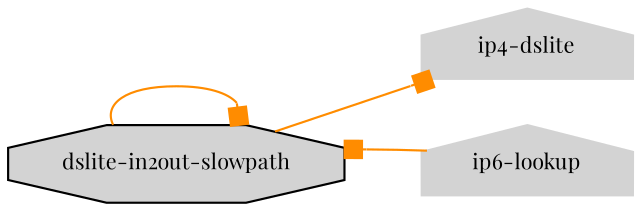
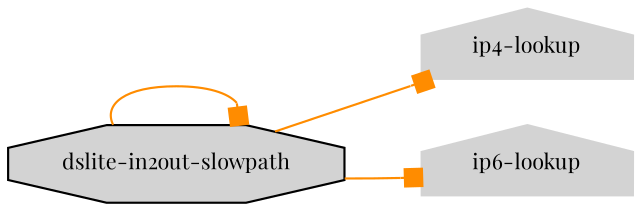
node "ip4-dslite": label "ip4-dslite" -> "ip4-lookup"
edge "ip6-lookup" -> "dslite-in2out-slowpath": reversed
